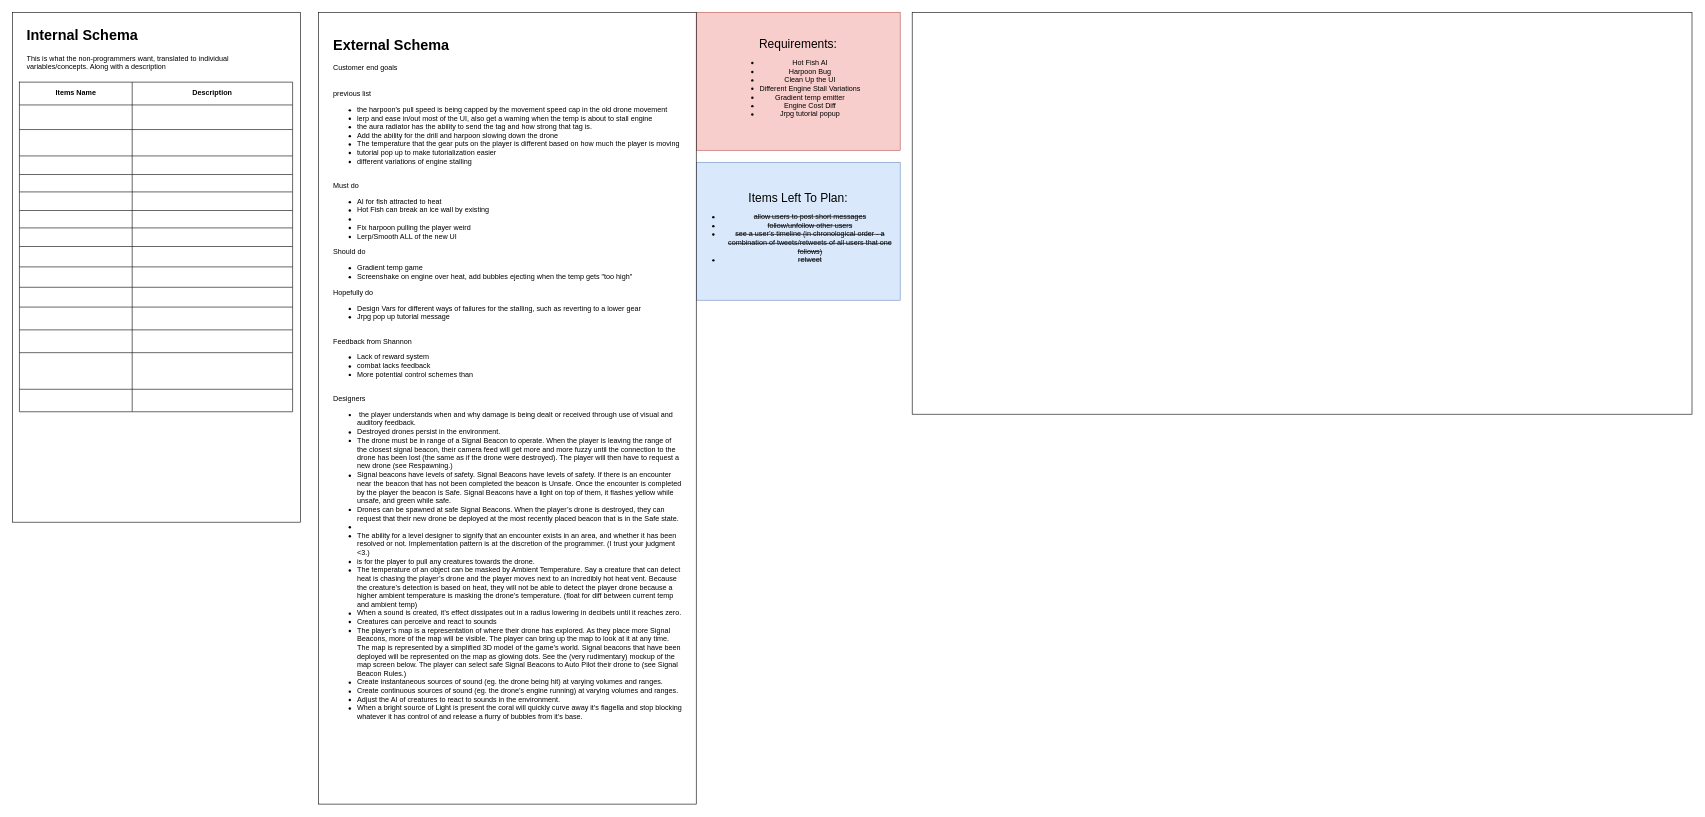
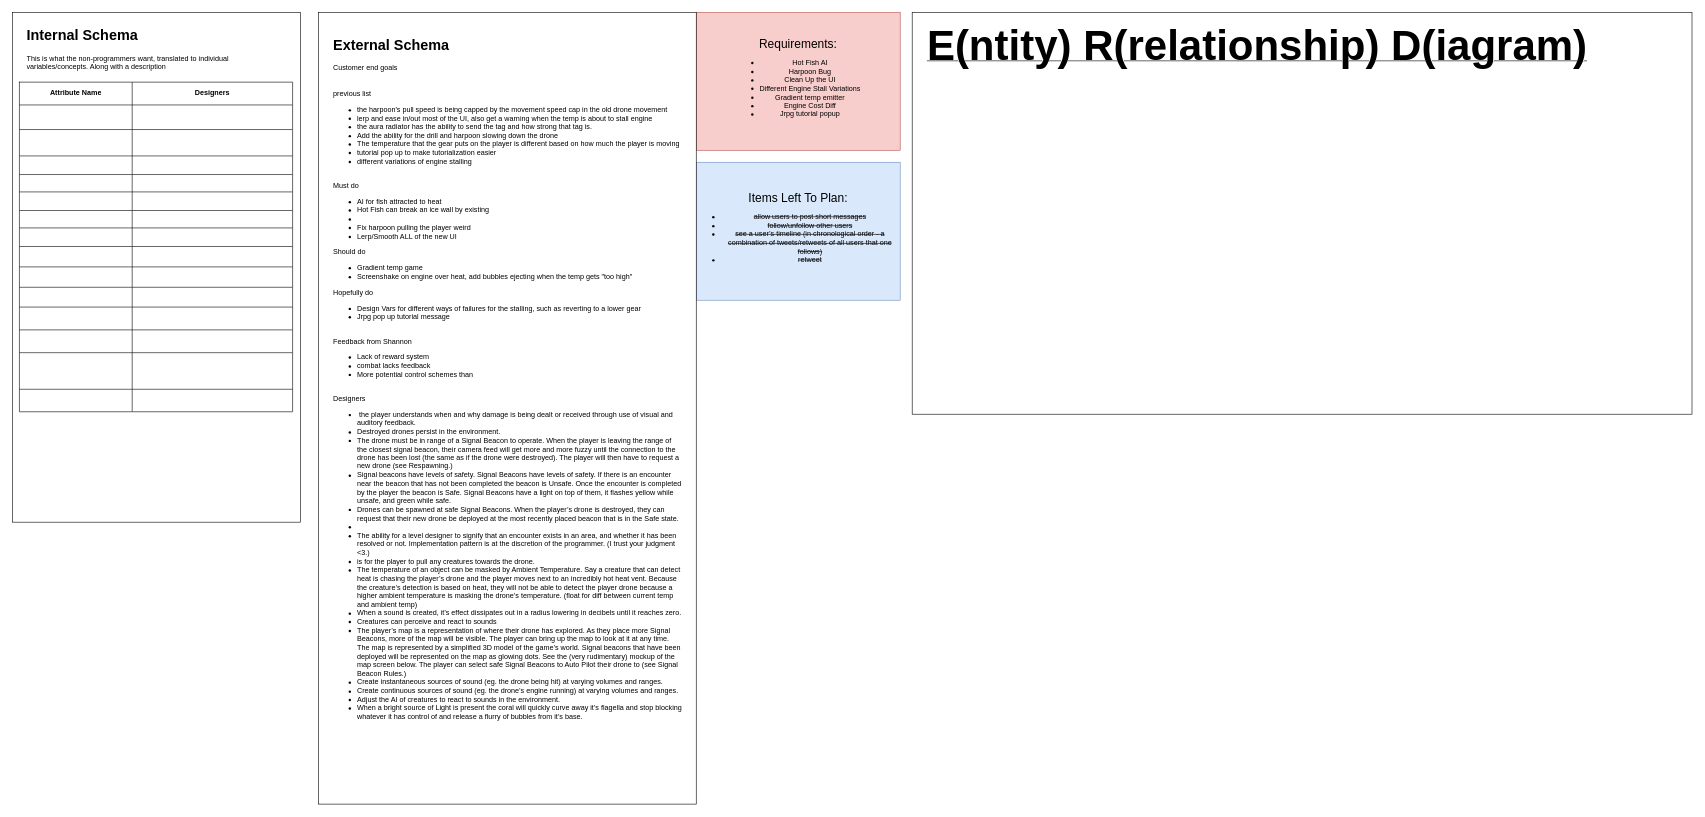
node "E(ntity) R(relationship) D(iagram)": added
node "Items Name": label "Items Name" -> "Attribute Name"
node "Description": label "Description" -> "Designers"
